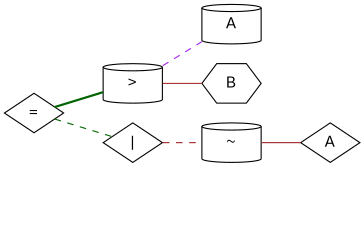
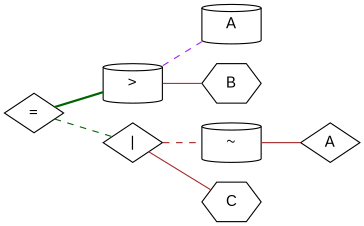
node "C": added
